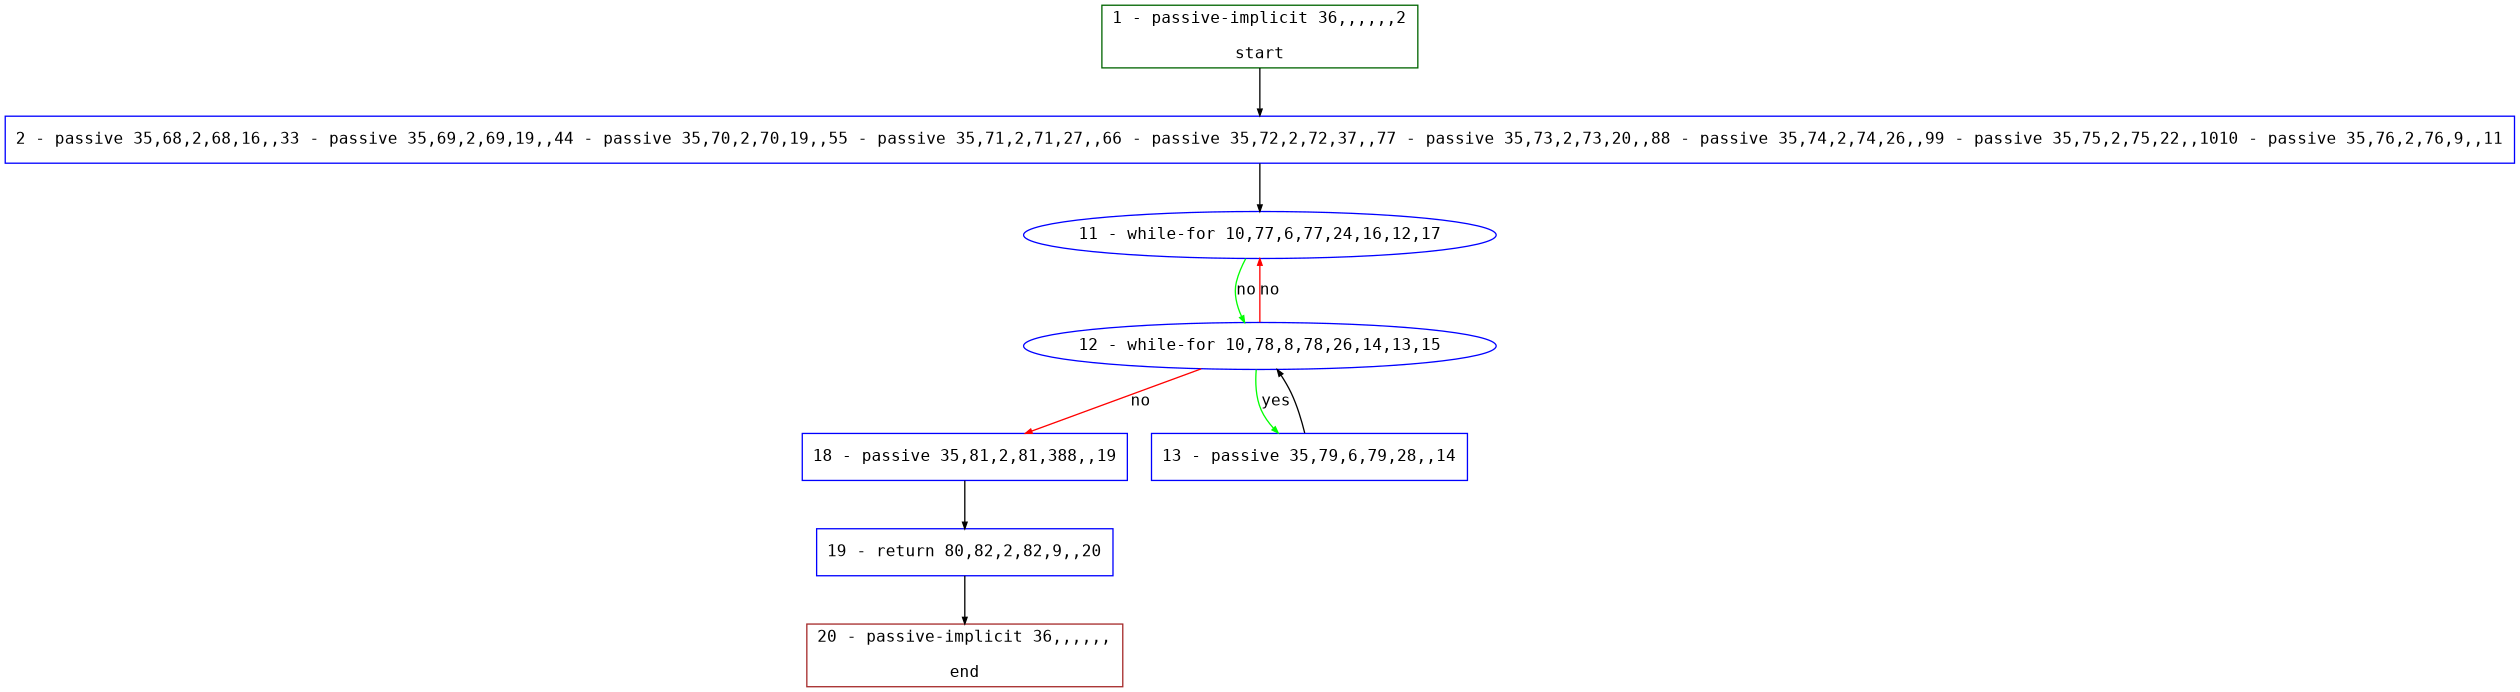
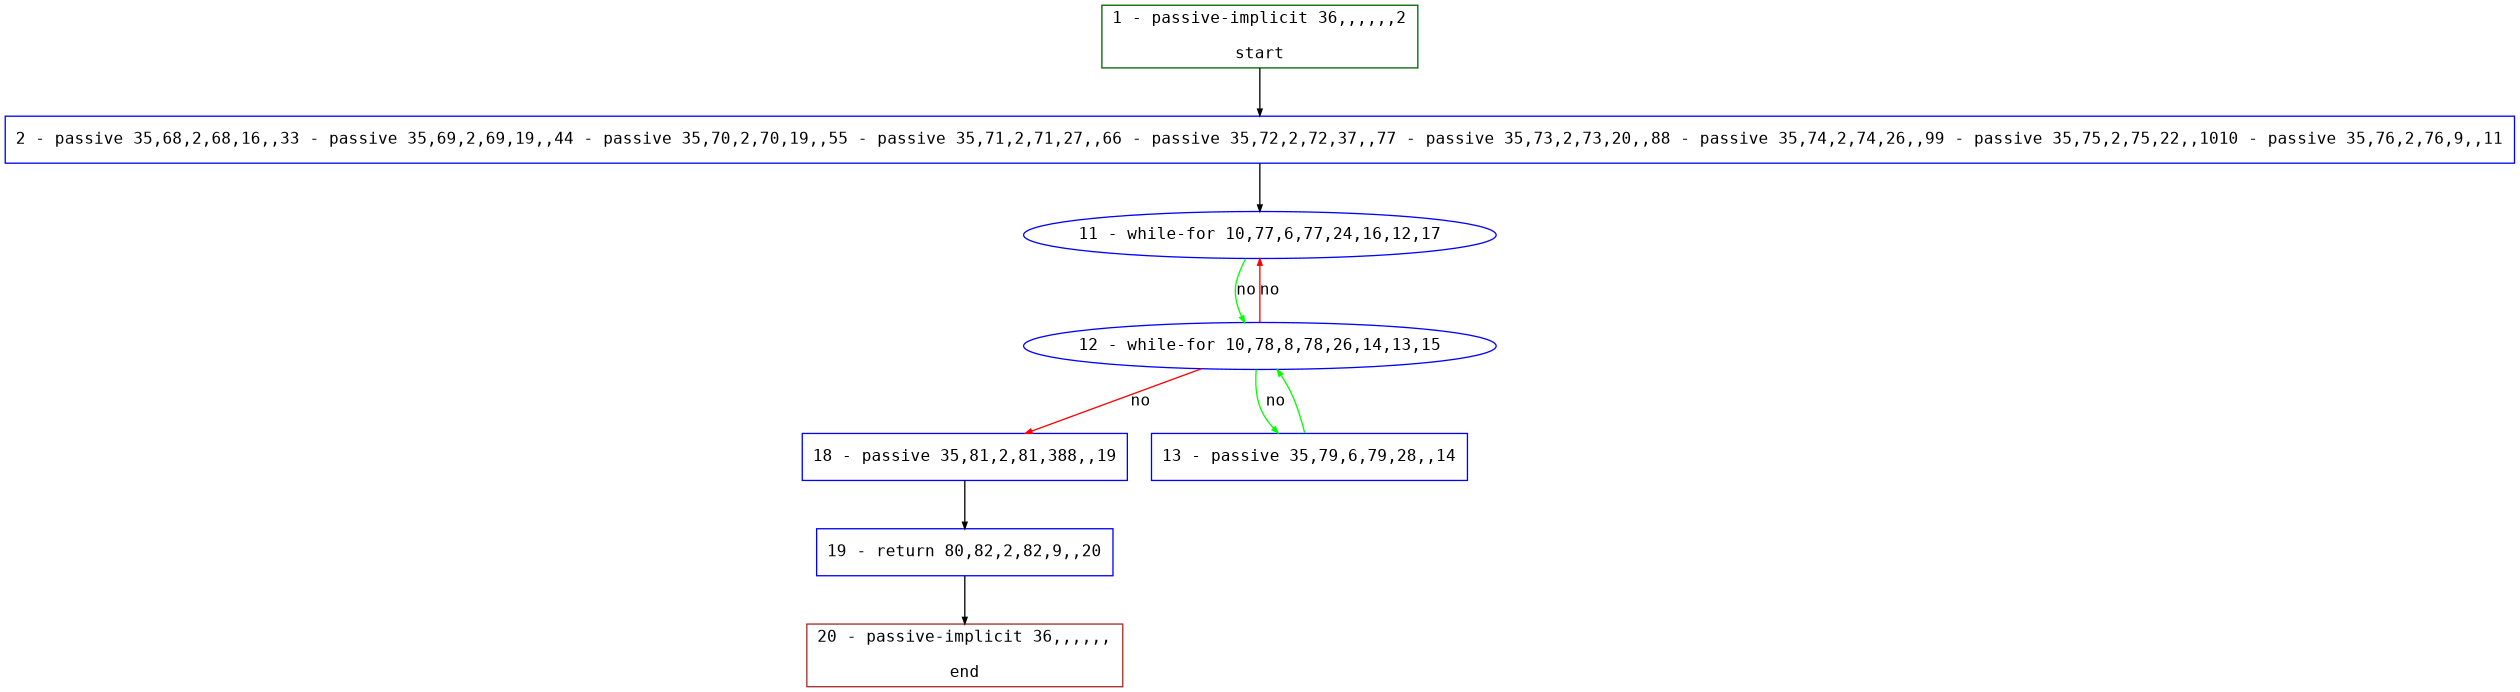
edge "12 - while-for 10,78,8,78,26,14,13,15" -> "13 - passive 35,79,6,79,28,,14": label "yes" -> "no"
edge "13 - passive 35,79,6,79,28,,14" -> "12 - while-for 10,78,8,78,26,14,13,15": color #000000 -> #00ff00
